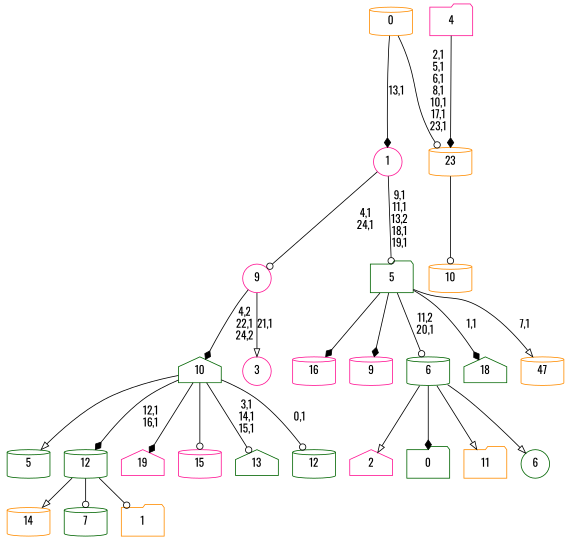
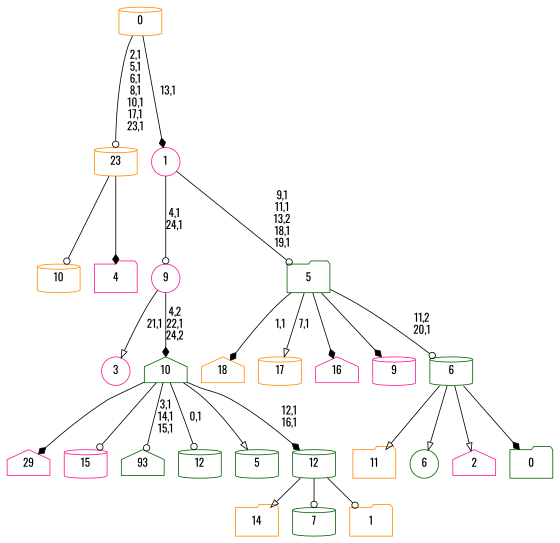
edge "4" -> "23": reversed
node "16": shape cylinder -> house
node "18": color darkgreen -> darkorange
node "47": label "47" -> "17"
node "19": label "19" -> "29"
node "13": label "13" -> "93"
node "14": shape cylinder -> folder
